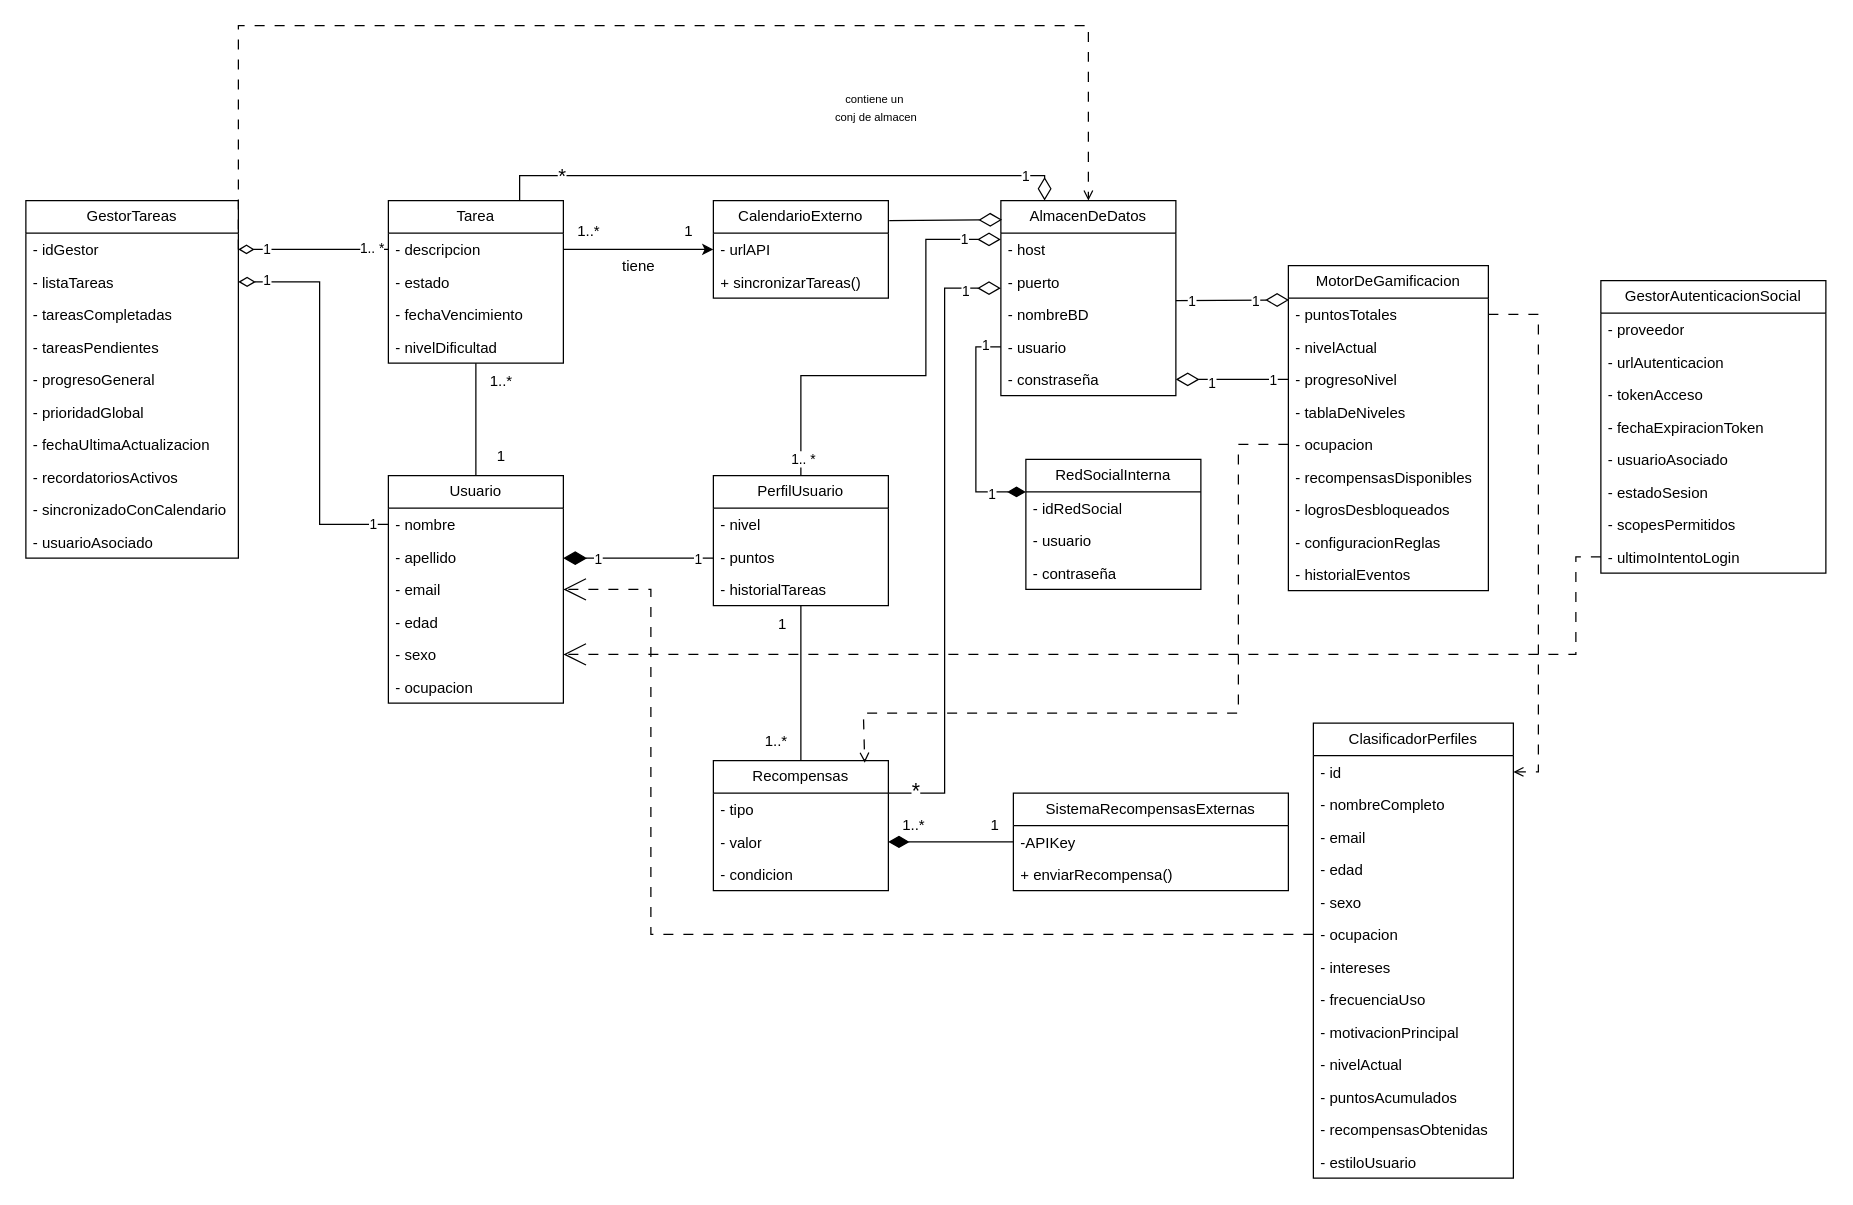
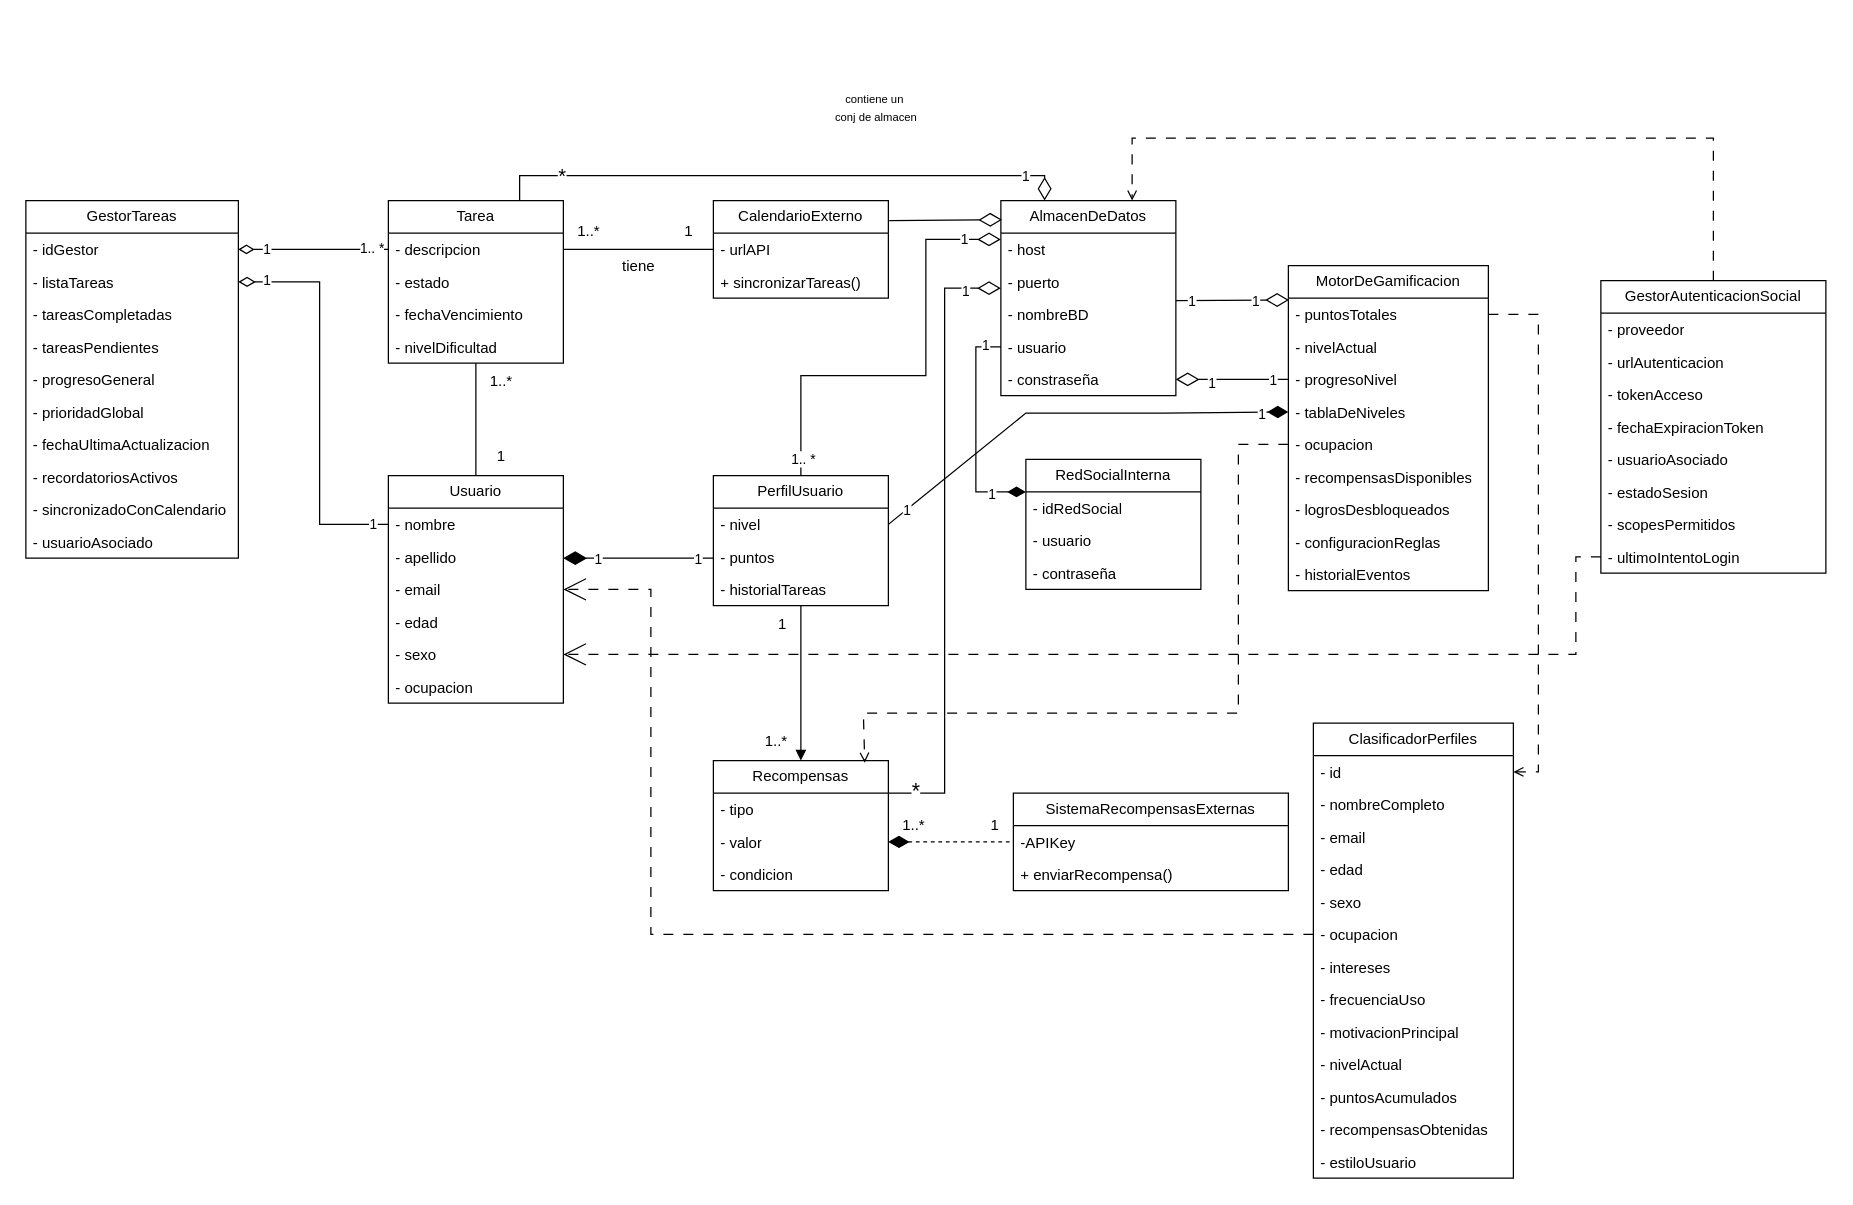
edge "- idGestor" -> "AlmacenDeDatos": removed
edge "GestorAutenticacionSocial" -> "AlmacenDeDatos": added
edge "- descripcion" -> "- urlAPI": arrowhead classic -> none
edge "- nivel" -> "- tablaDeNiveles": added, labels "1", "1"
edge "PerfilUsuario" -- "Recompensas": arrowhead none -> block
edge "-APIKey" -> "- valor": style solid -> dashed
